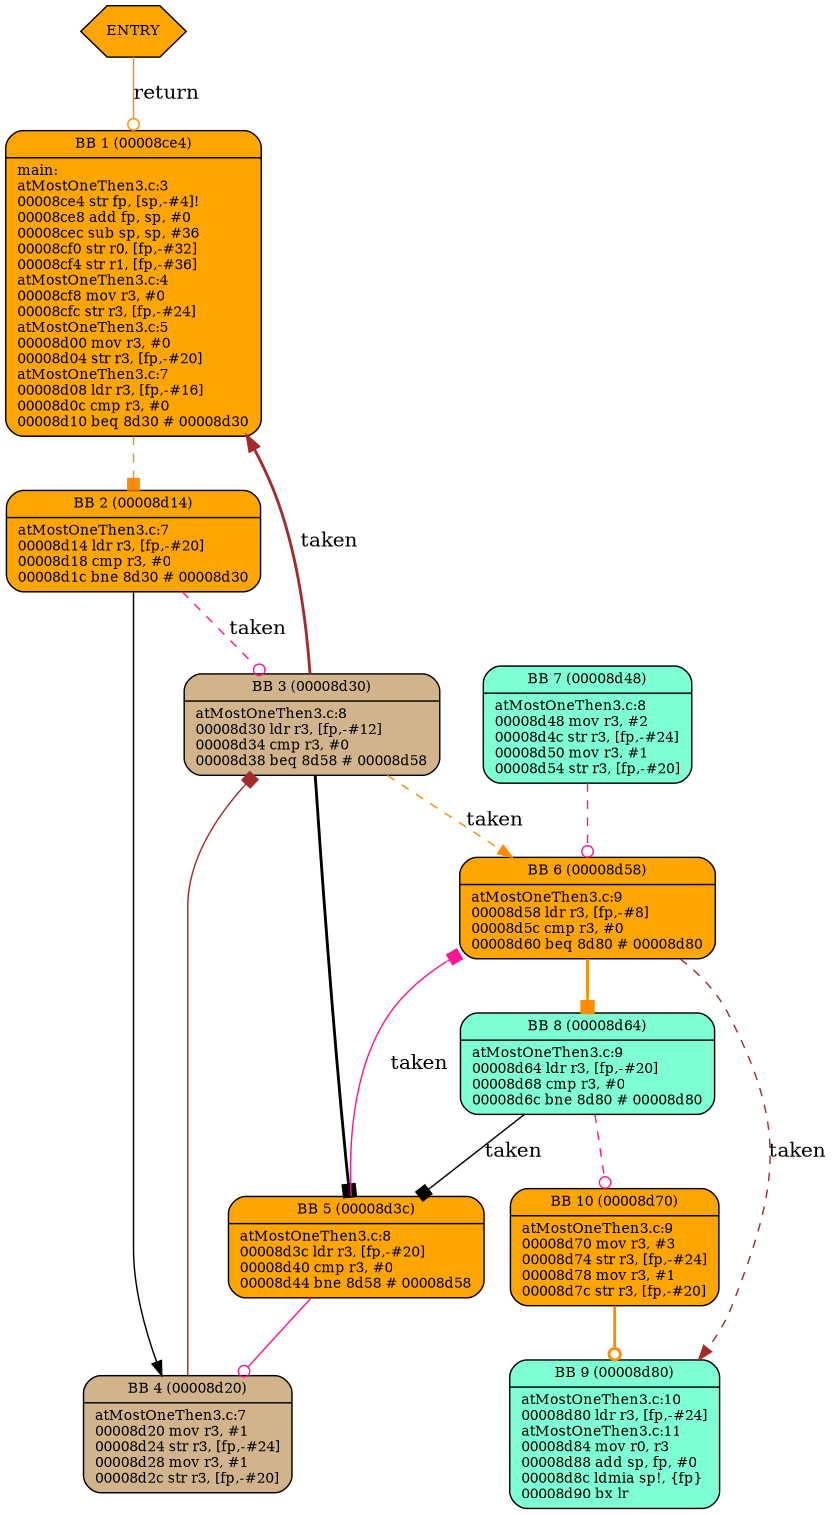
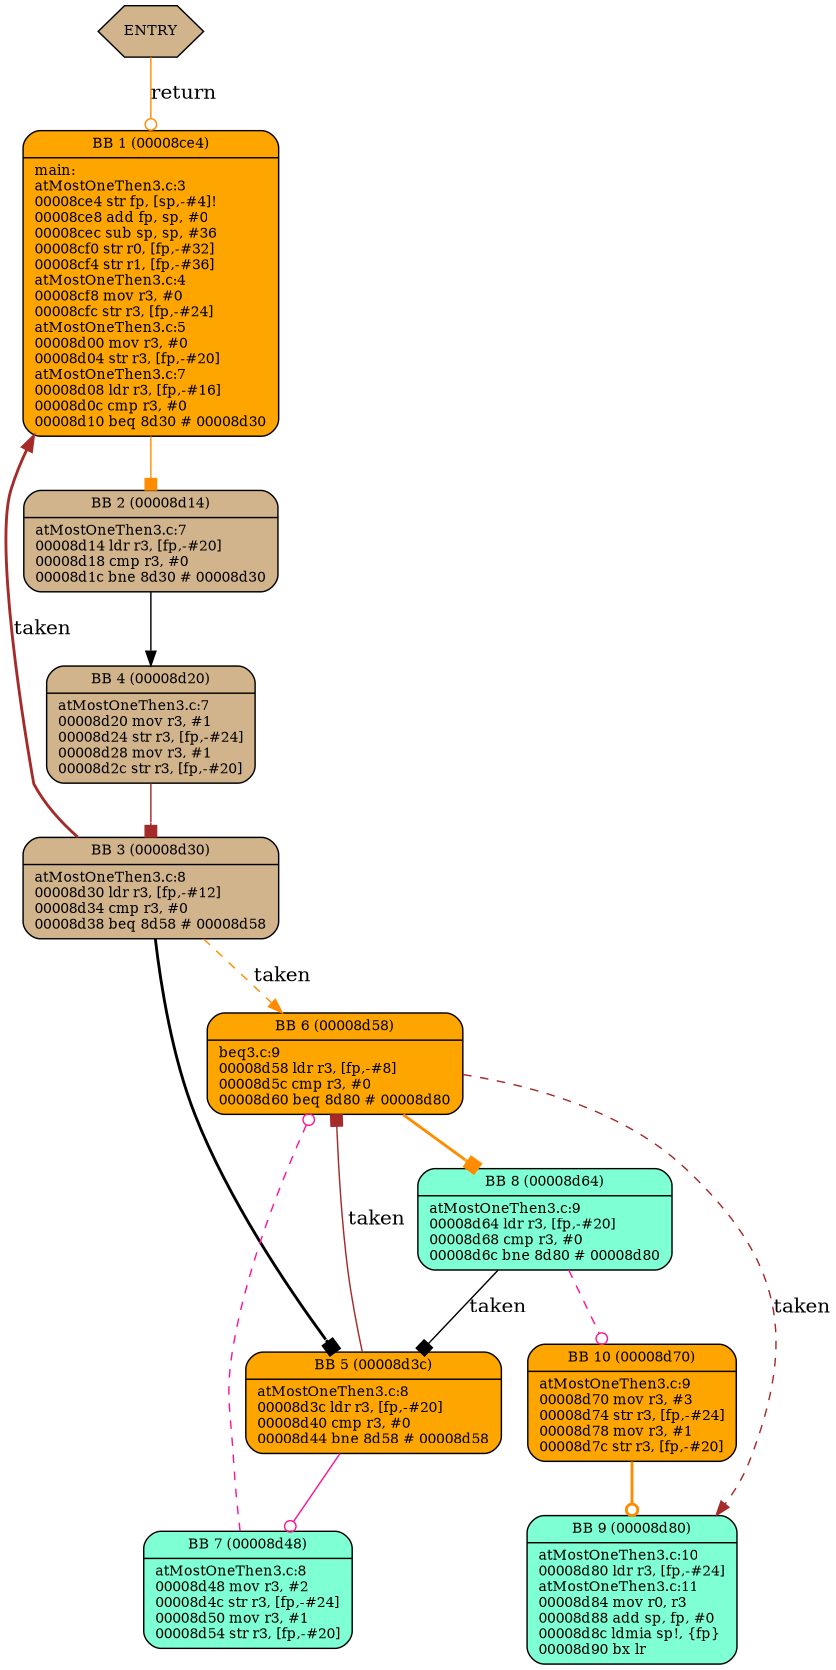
node "ENTRY": fillcolor orange -> tan
edge "BB 1 (00008ce4)" -> "BB 2 (00008d14)": style dashed -> solid
node "BB 2 (00008d14)": fillcolor orange -> tan
edge "BB 2 (00008d14)" -> "BB 3 (00008d30)": removed, label "taken"
node "BB 6 (00008d58)": text "atMostOneThen3.c:9" -> "beq3.c:9"
edge "BB 5 (00008d3c)" -> "BB 6 (00008d58)": color deeppink -> brown
edge "BB 5 (00008d3c)" -> "BB 4 (00008d20)": now "BB 5 (00008d3c)" -> "BB 7 (00008d48)"
